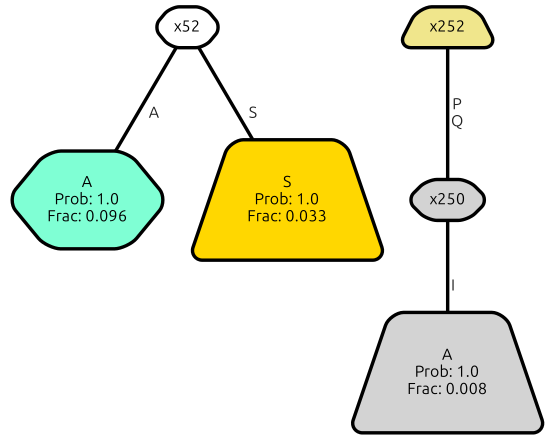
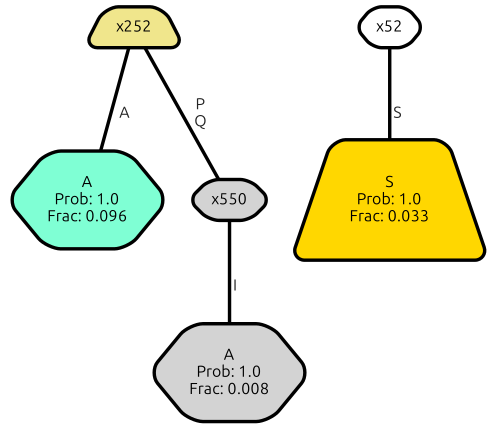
edge "x52" -- "A Prob: 1.0 Frac: 0.096": now "x252" -- "A Prob: 1.0 Frac: 0.096"
node "x250": label "x250" -> "x550"
node "A Prob: 1.0 Frac: 0.008": shape trapezium -> hexagon
